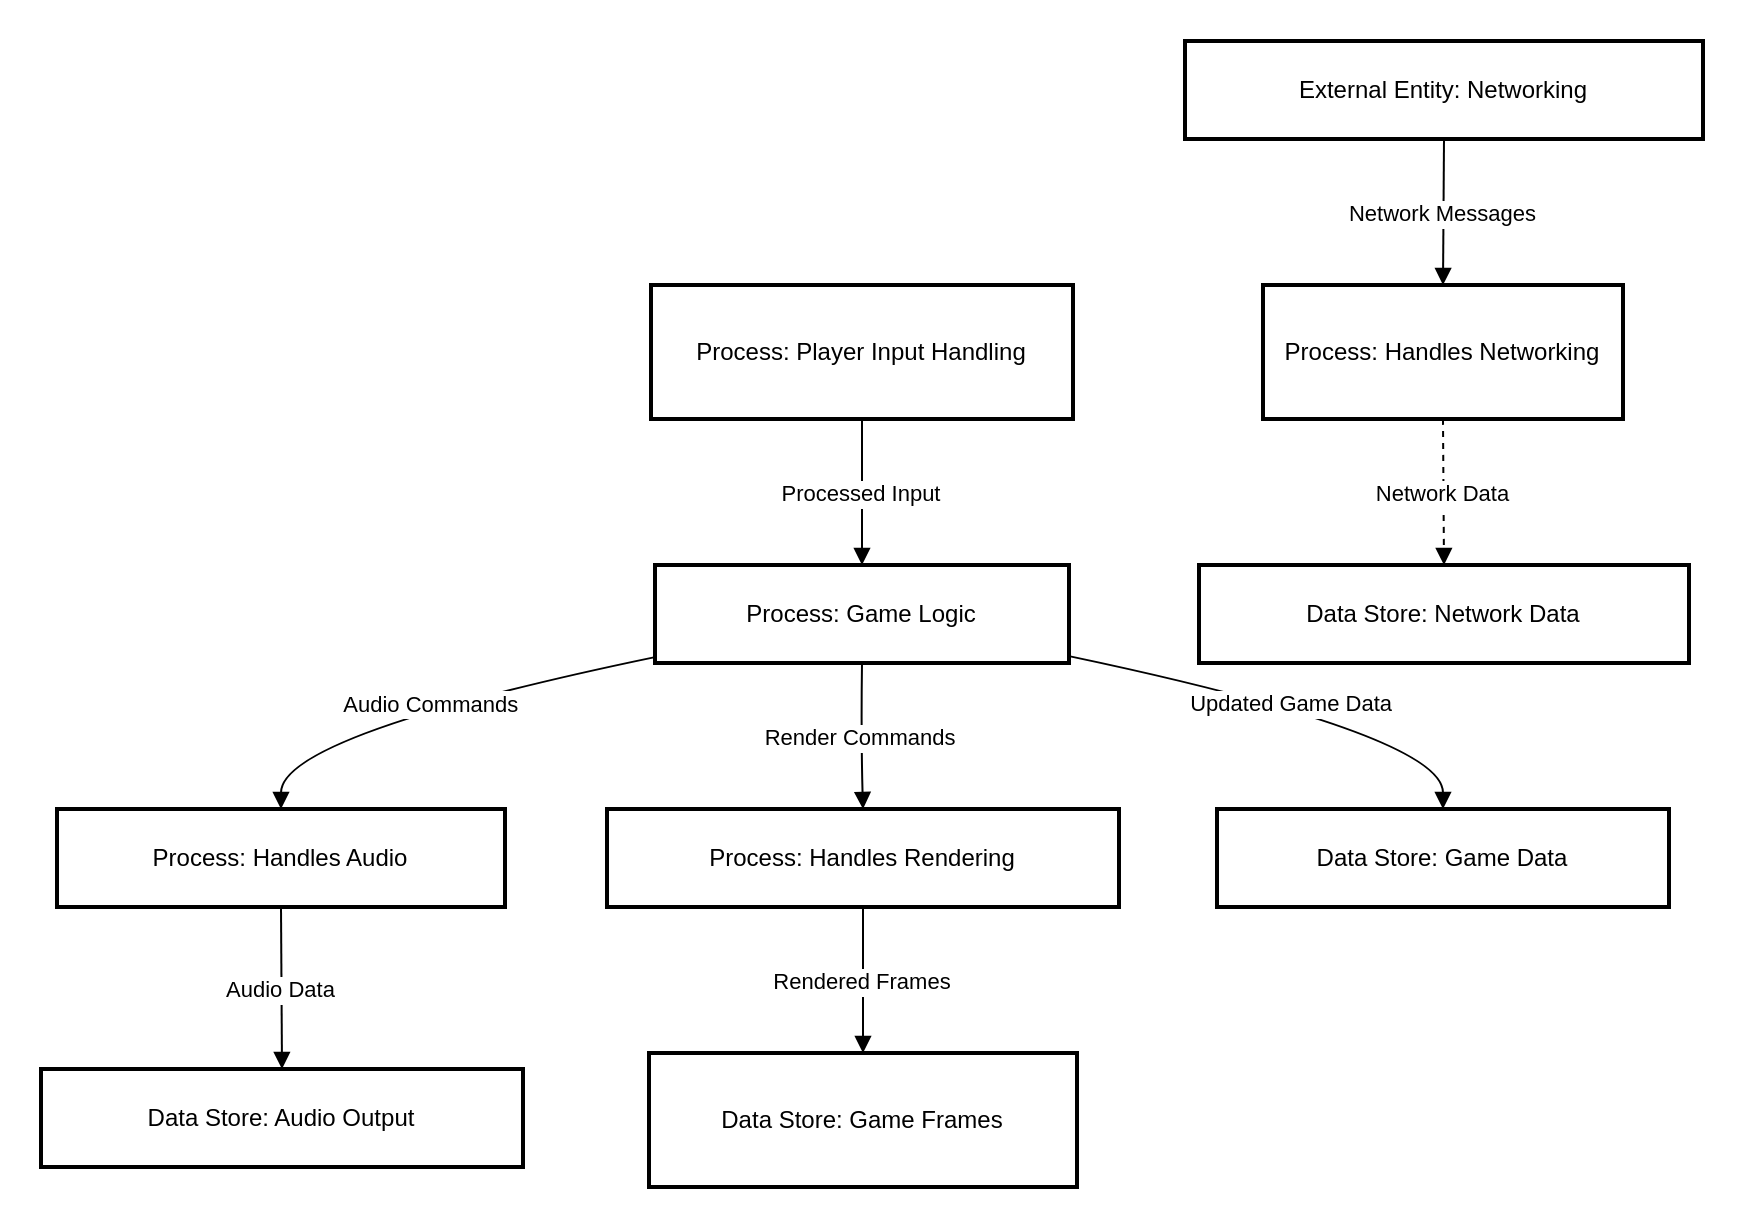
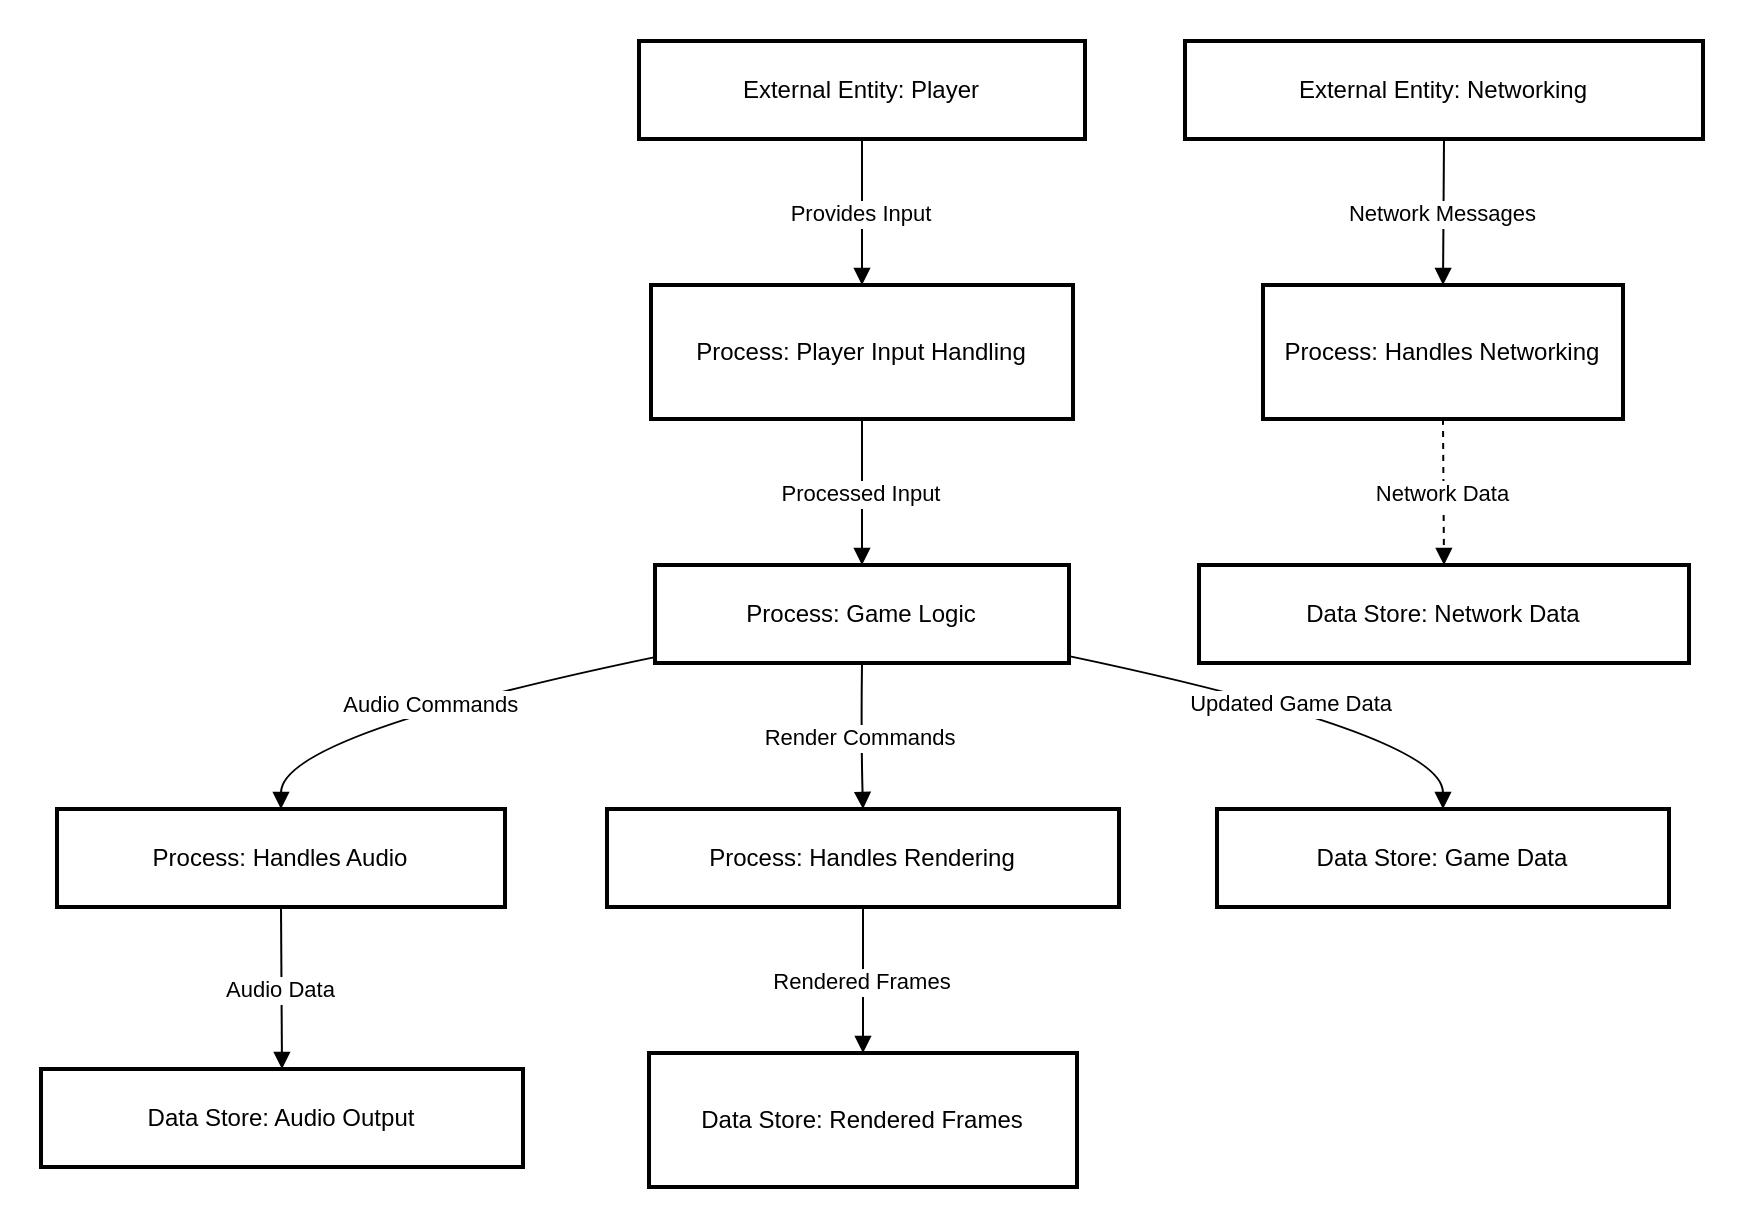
node "External Entity: Player": added
edge "External Entity: Player" -> "Process: Player Input Handling": added, label "Provides Input"
node "Data Store: Game Frames": label "Data Store: Game Frames" -> "Data Store: Rendered Frames"
